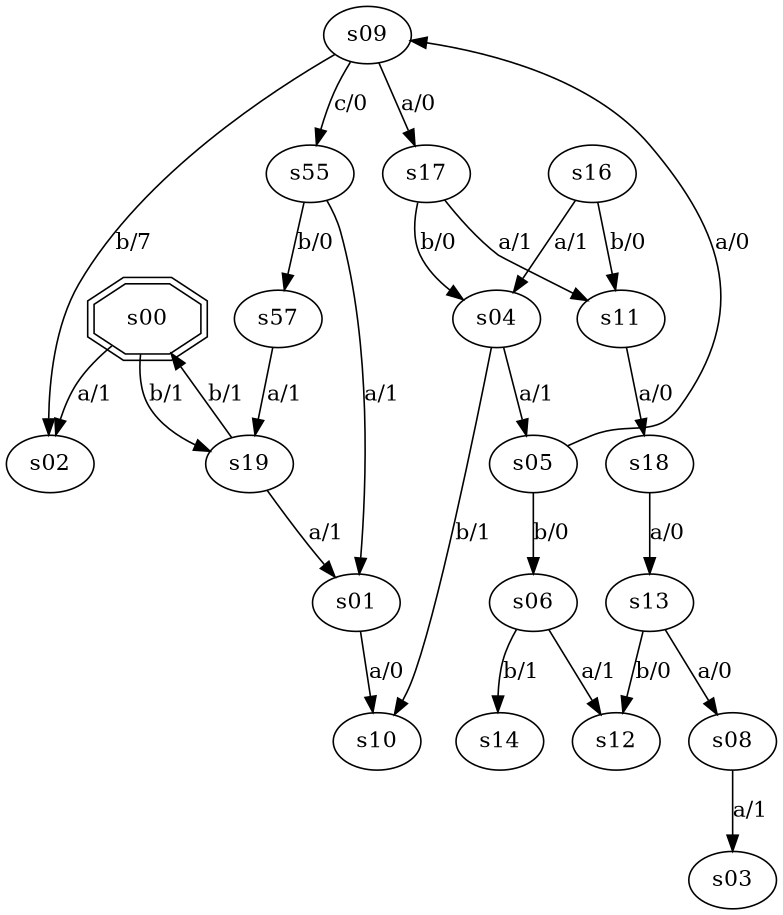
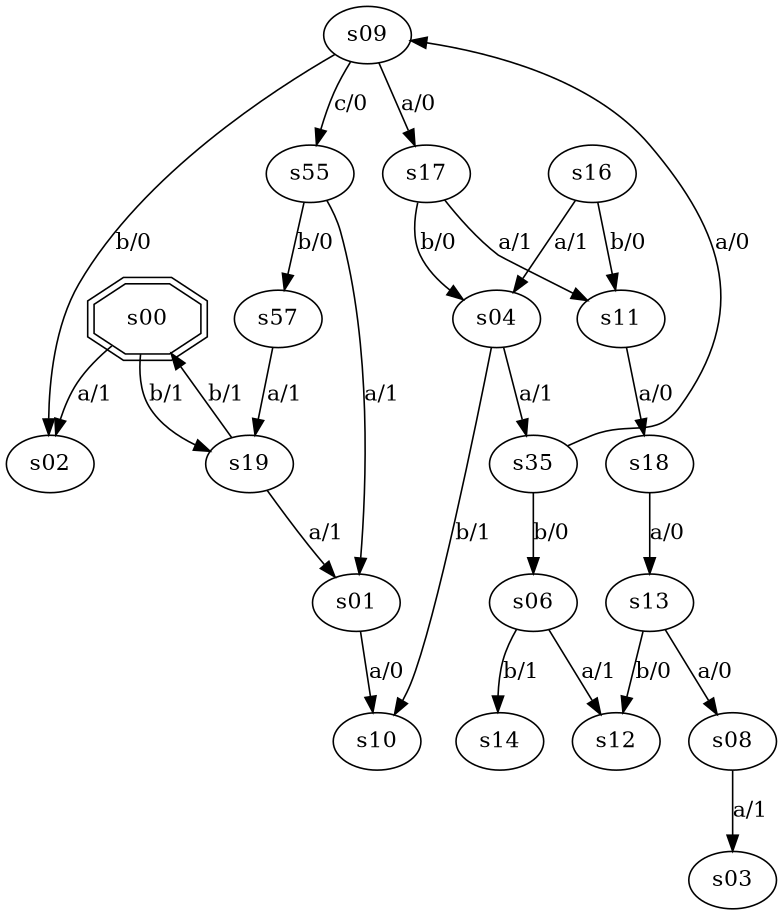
edge "s09" -> "s02": label "b/7" -> "b/0"
node "s05": label "s05" -> "s35"
